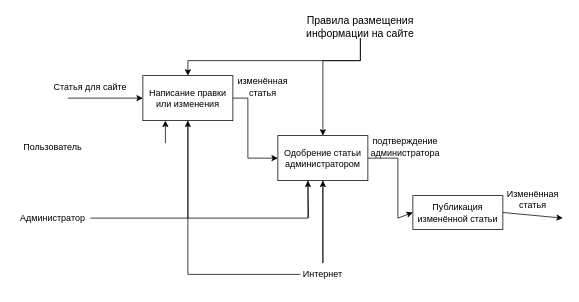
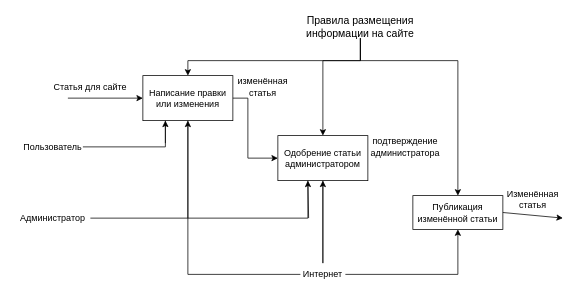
edge "Правила размещения информации на сайте" -> "Публикация изменённой статьи": added
edge "Написание правки или изменения" -- "Пользователь": added
edge "Одобрение статьи администратором" -> "Публикация изменённой статьи": removed
edge "Интернет" -> "Публикация изменённой статьи": added
